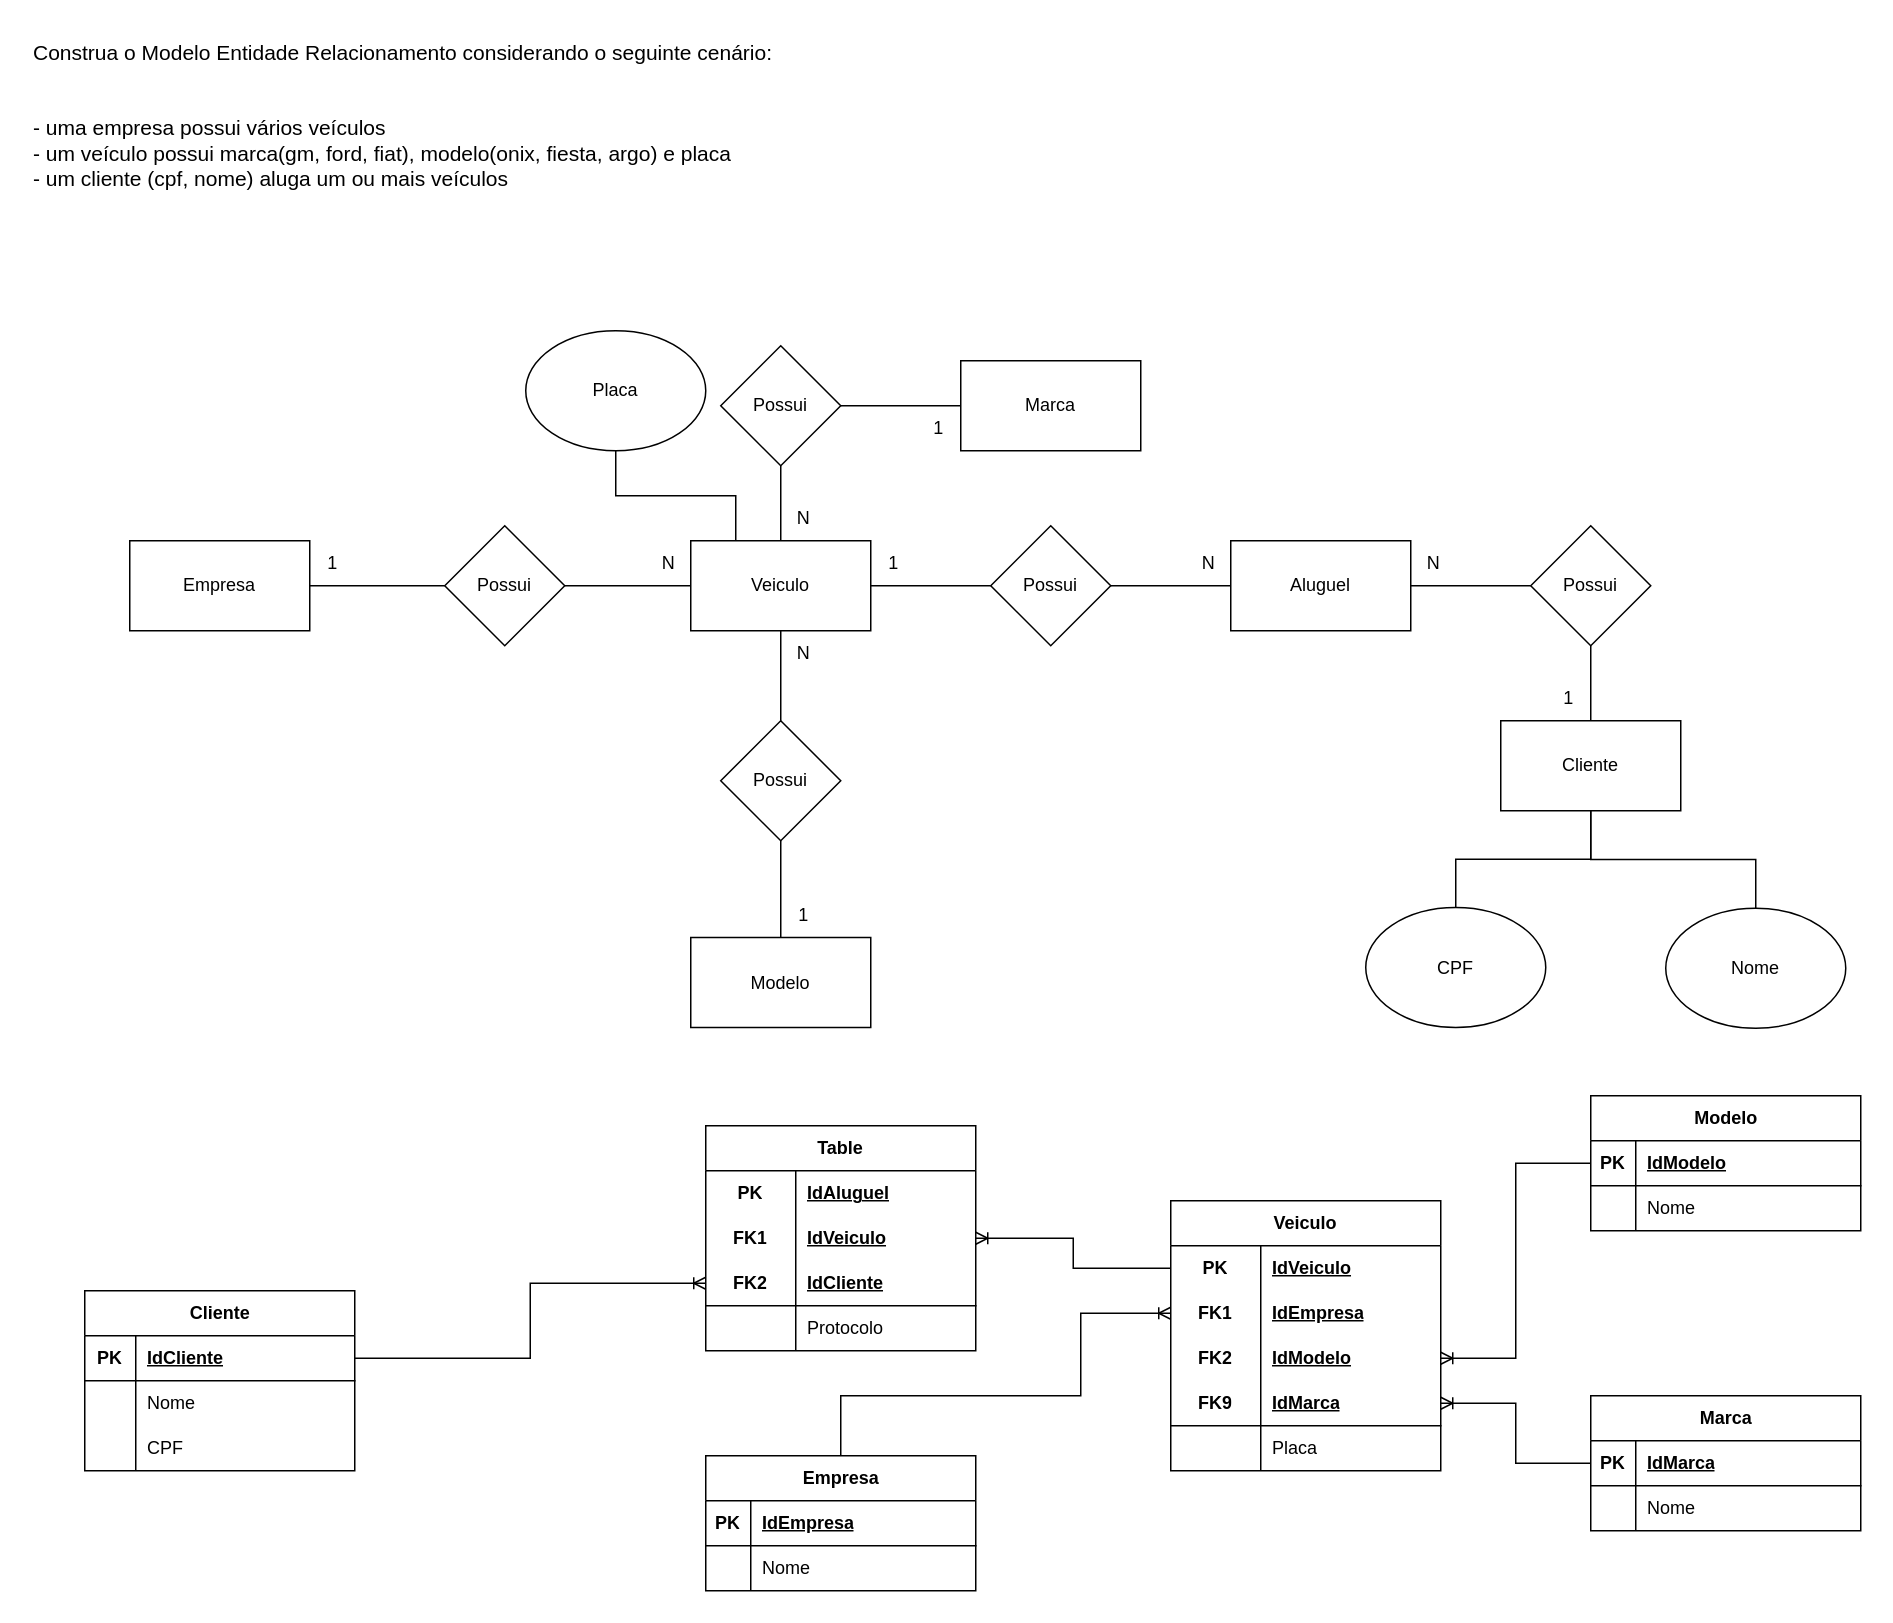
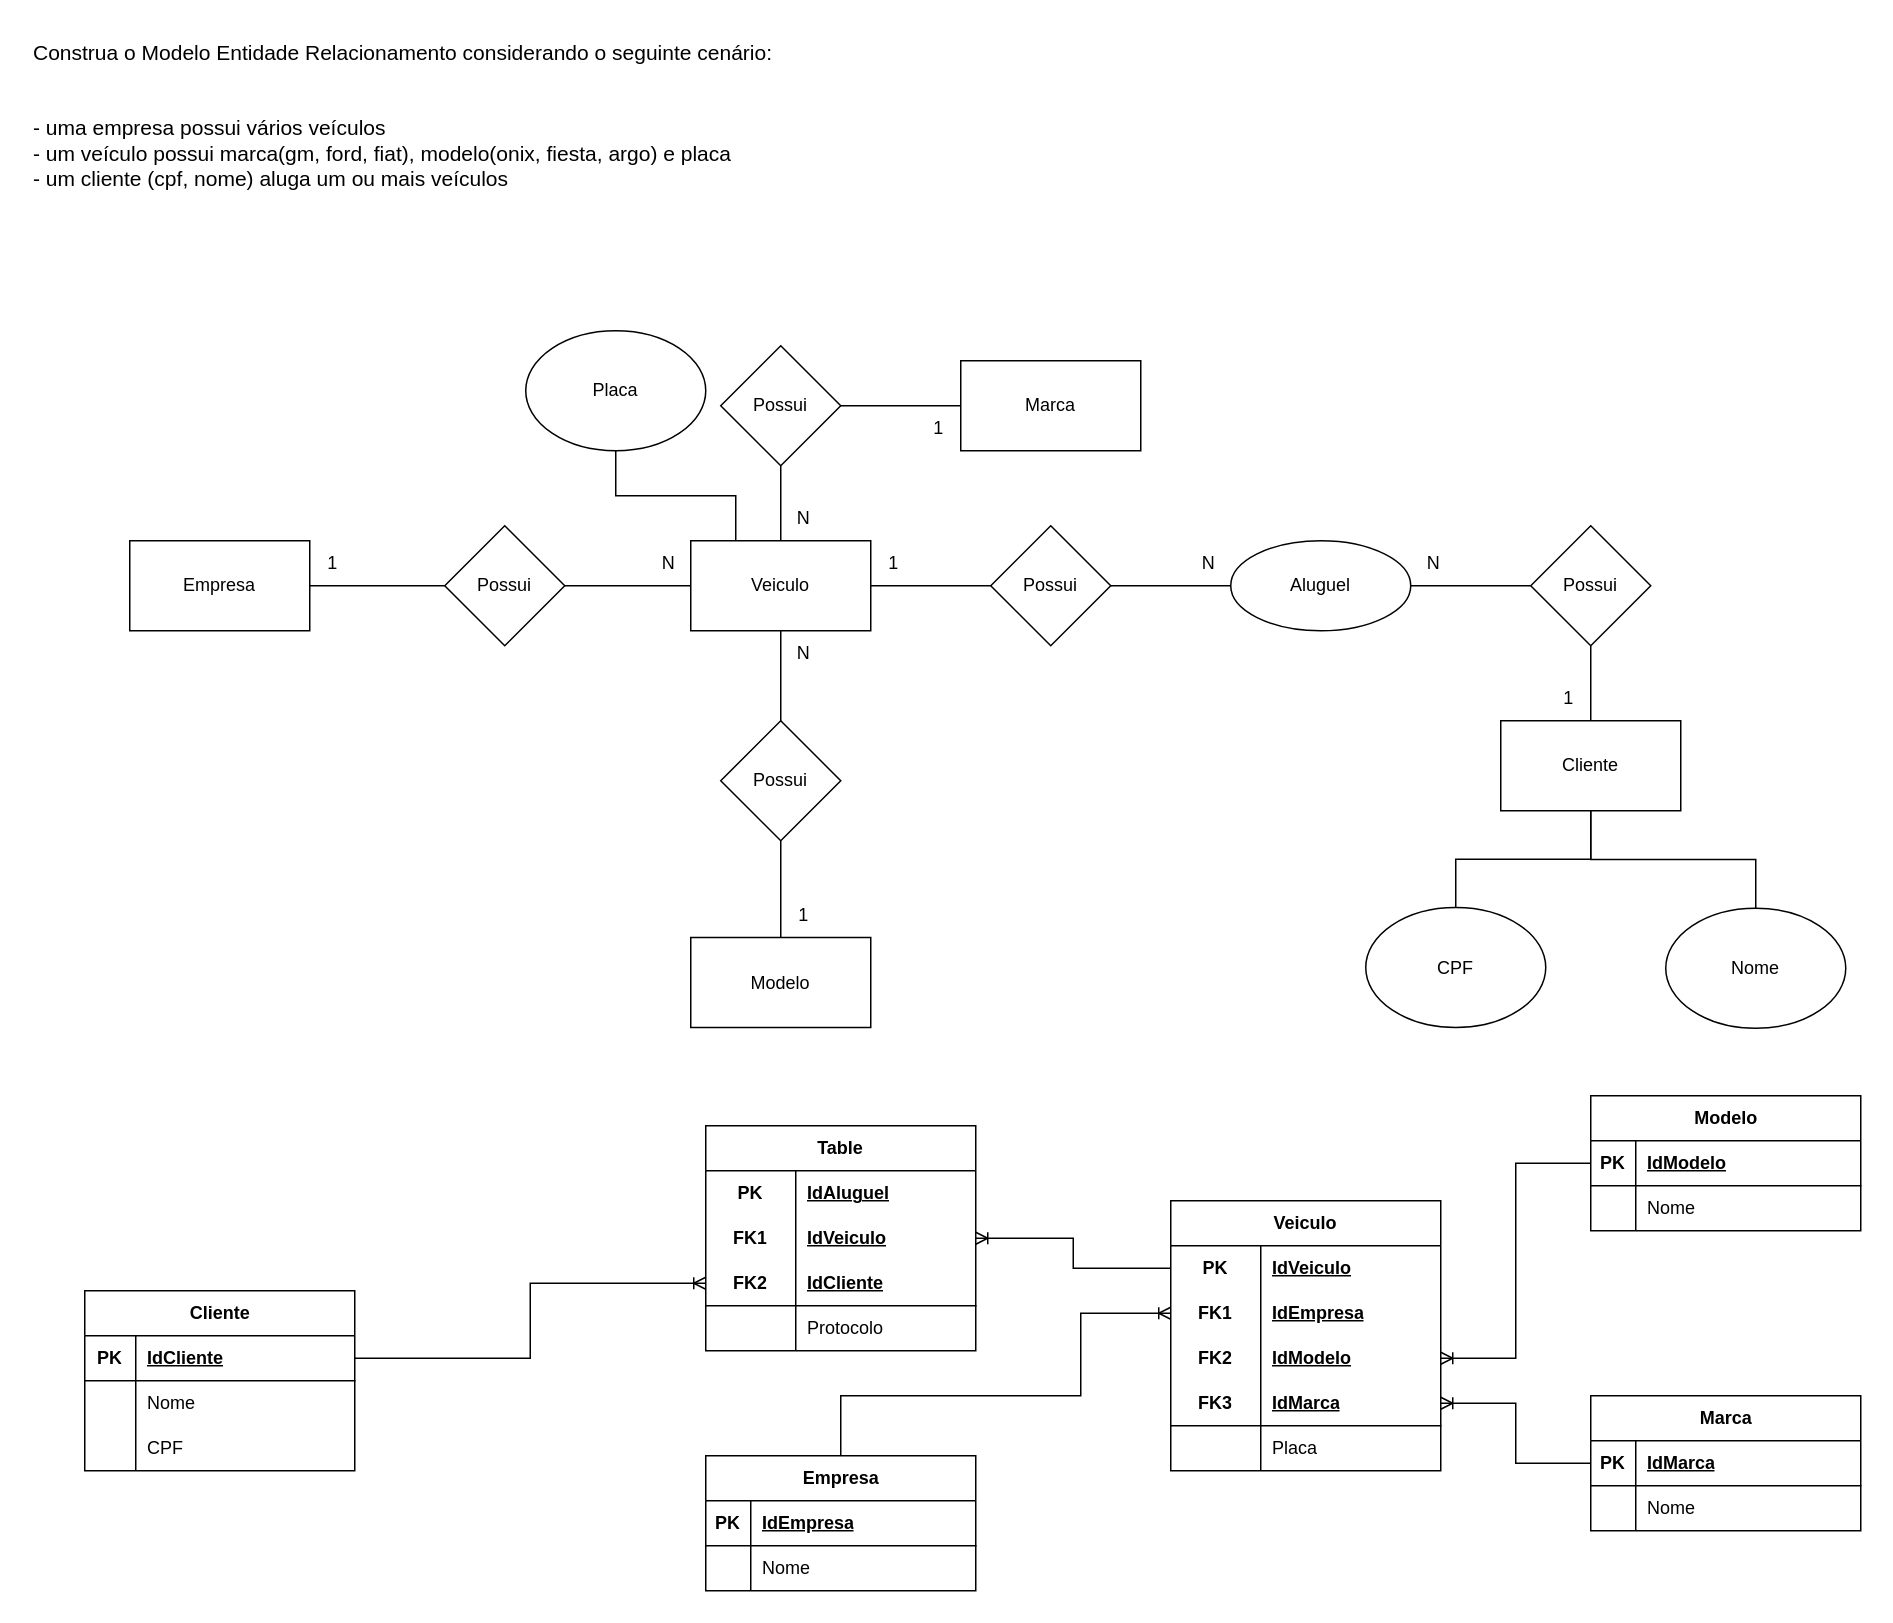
node "Aluguel": shape rectangle -> ellipse
node "FK9": label "FK9" -> "FK3"
